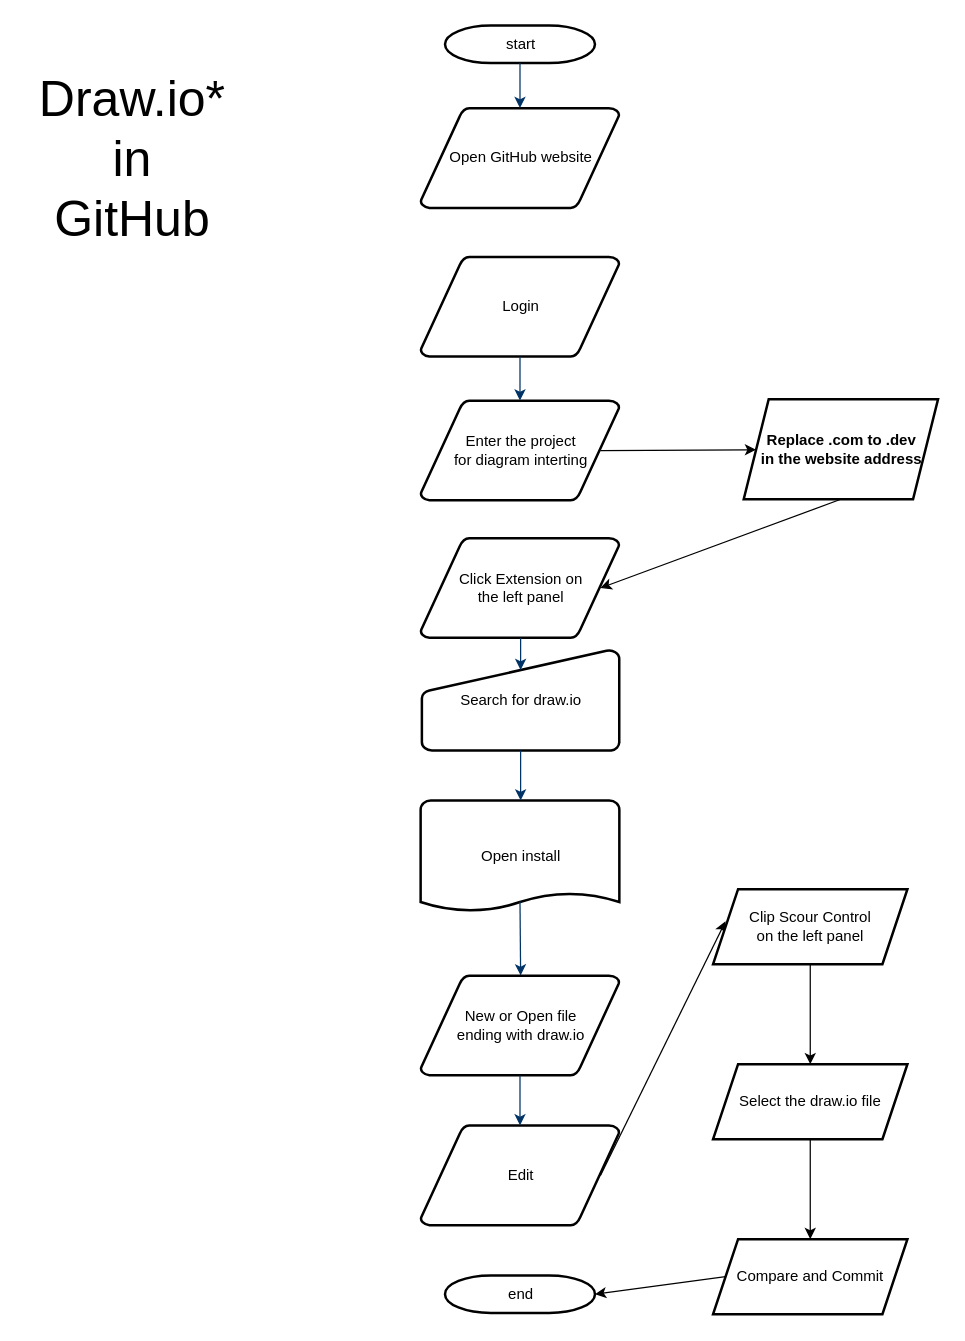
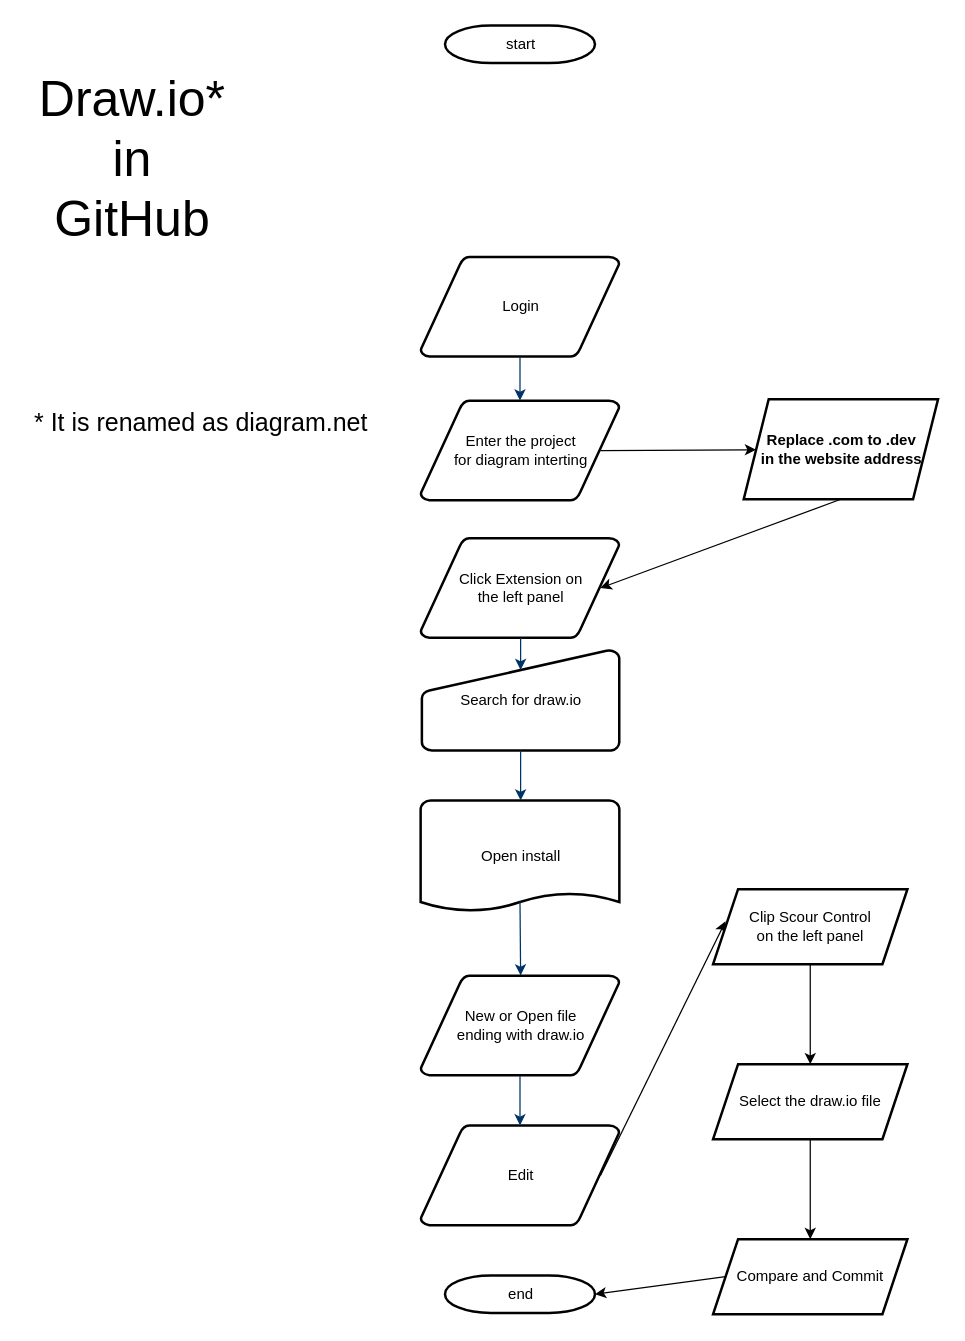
edge "start" -> "Open GitHub website": removed
node "Open GitHub website": removed
node "* It is renamed as diagram.net": added
